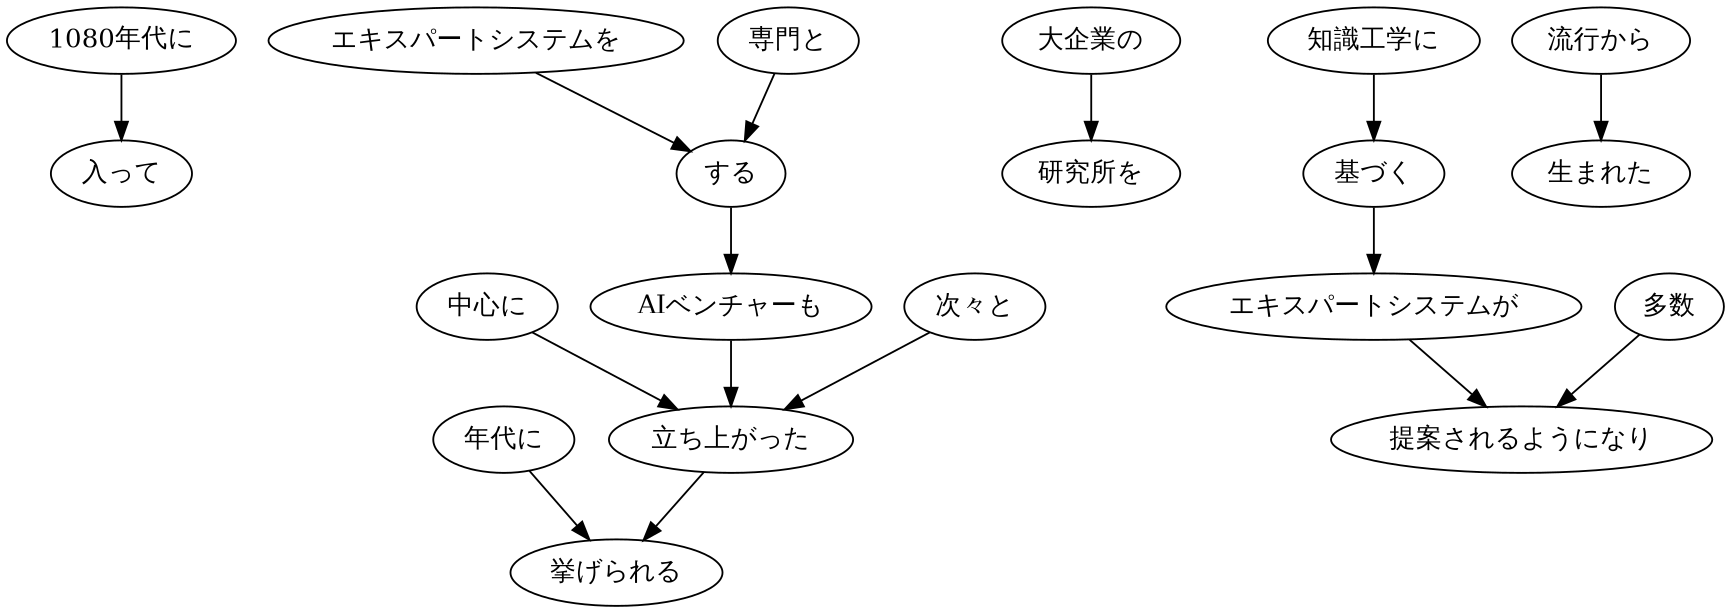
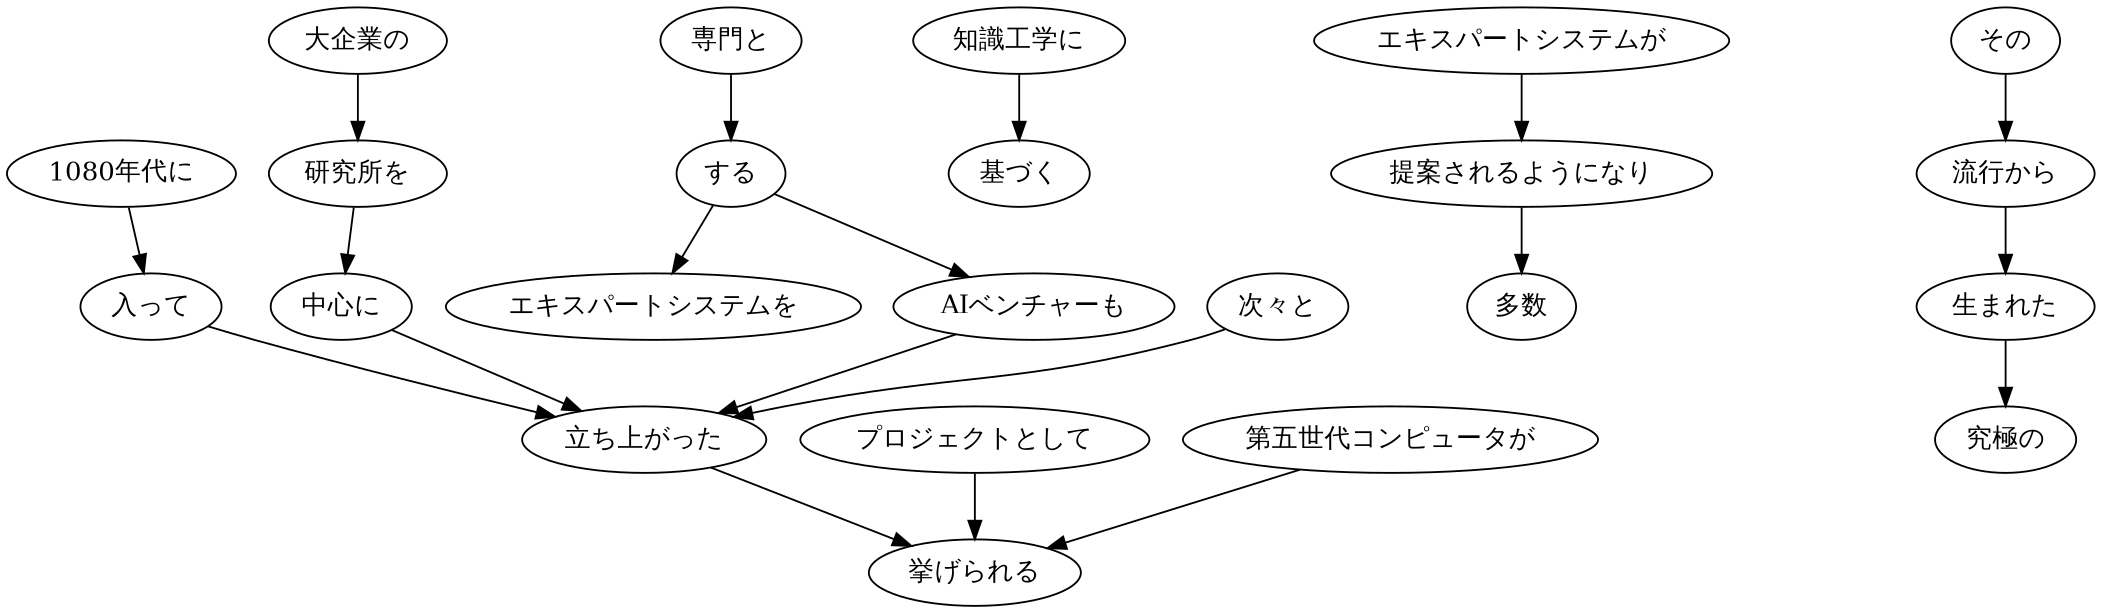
node "その": added
edge "エキスパートシステムを" -> "する": reversed
edge "研究所を" -> "中心に": added
edge "基づく" -> "エキスパートシステムが": removed
edge "多数" -> "提案されるようになり": reversed
edge "入って" -> "立ち上がった": added
node "年代に": label "年代に" -> "プロジェクトとして"
node "第五世代コンピュータが": added
node "究極の": added
